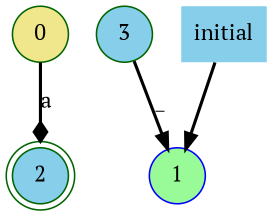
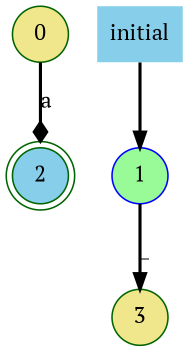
node "3": fillcolor skyblue -> khaki
edge "3" -> "1": reversed
